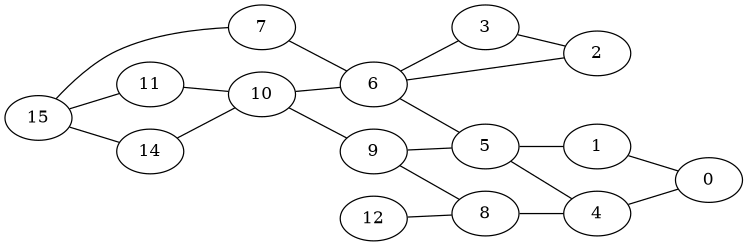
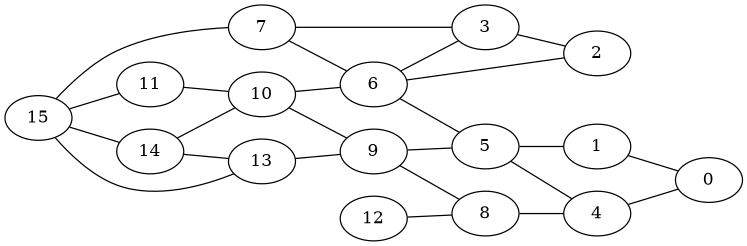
edge "7" -- "3": added
node "13": added
